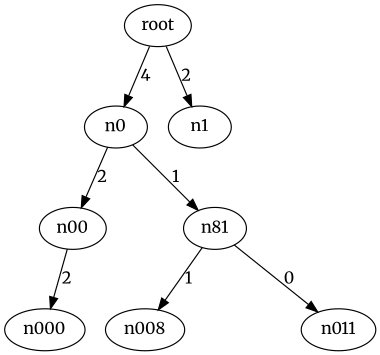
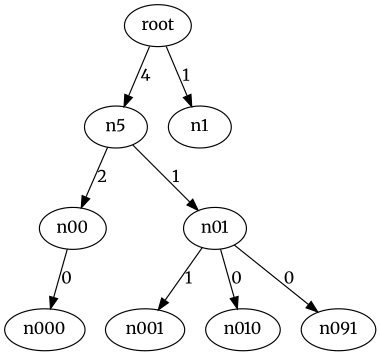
edge "root" -> "n1": label "2" -> "1"
node "n0": label "n0" -> "n5"
node "n81": label "n81" -> "n01"
edge "n00" -> "n000": label "2" -> "0"
node "n008": label "n008" -> "n001"
node "n010": added
node "n011": label "n011" -> "n091"
